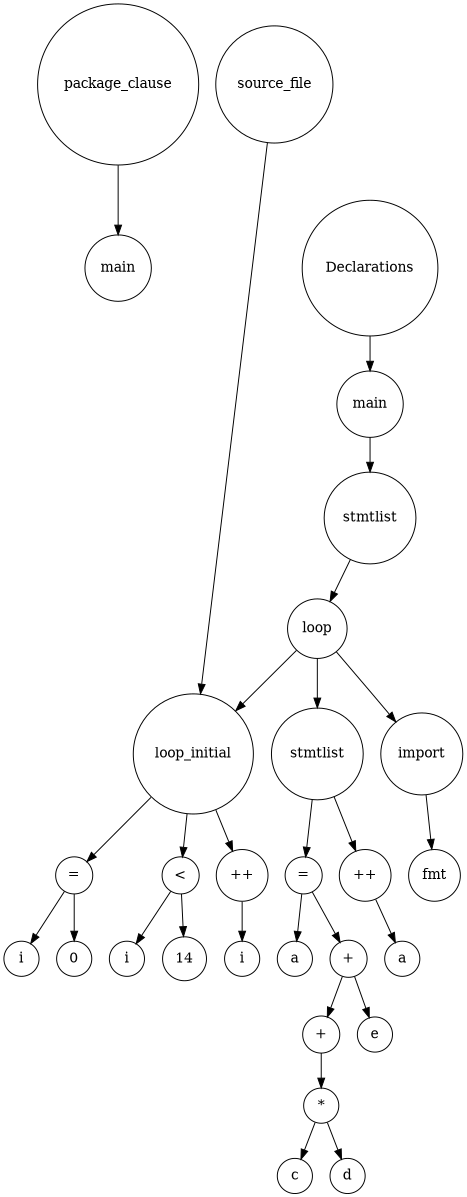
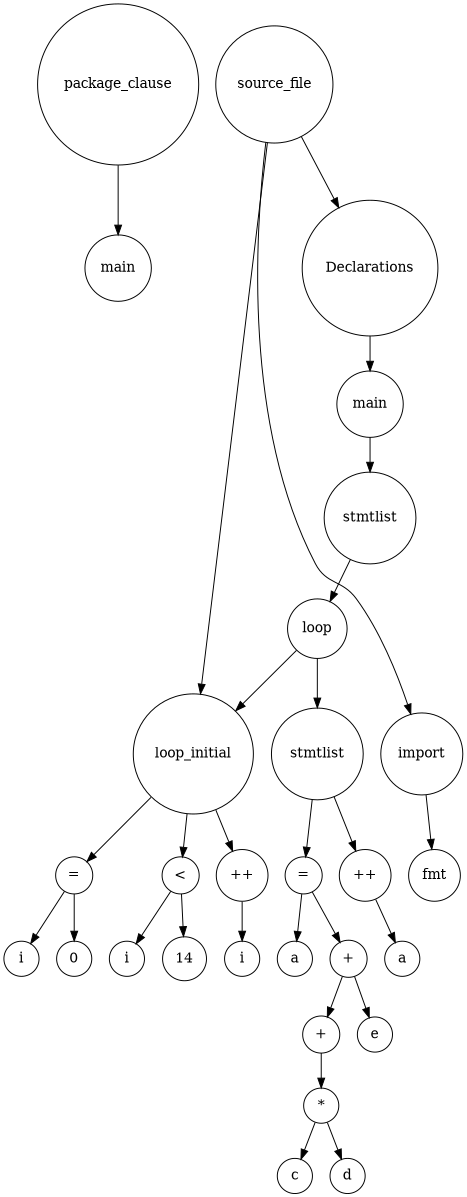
edge "source_file" -> "Declarations": added
edge "loop" -> "import": now "source_file" -> "import"
